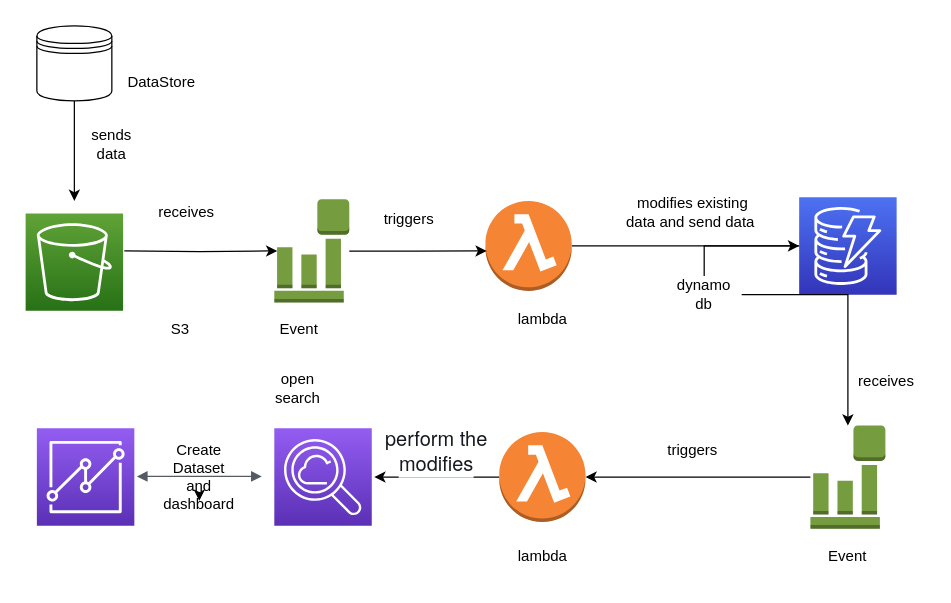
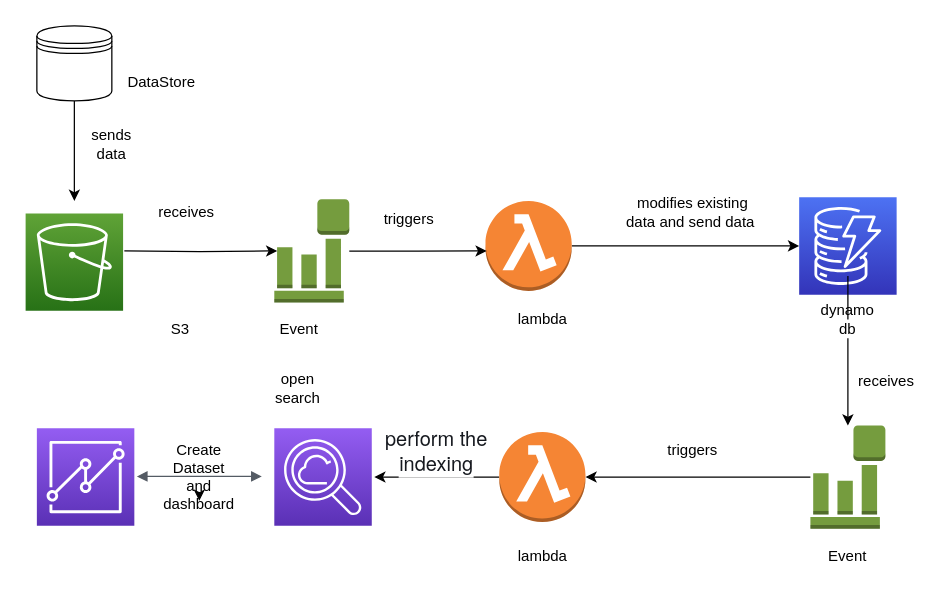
node "dynamo db": moved (704, 294) -> (848, 319)
node "perform the modifies": label "perform the modifies" -> "perform the indexing"
